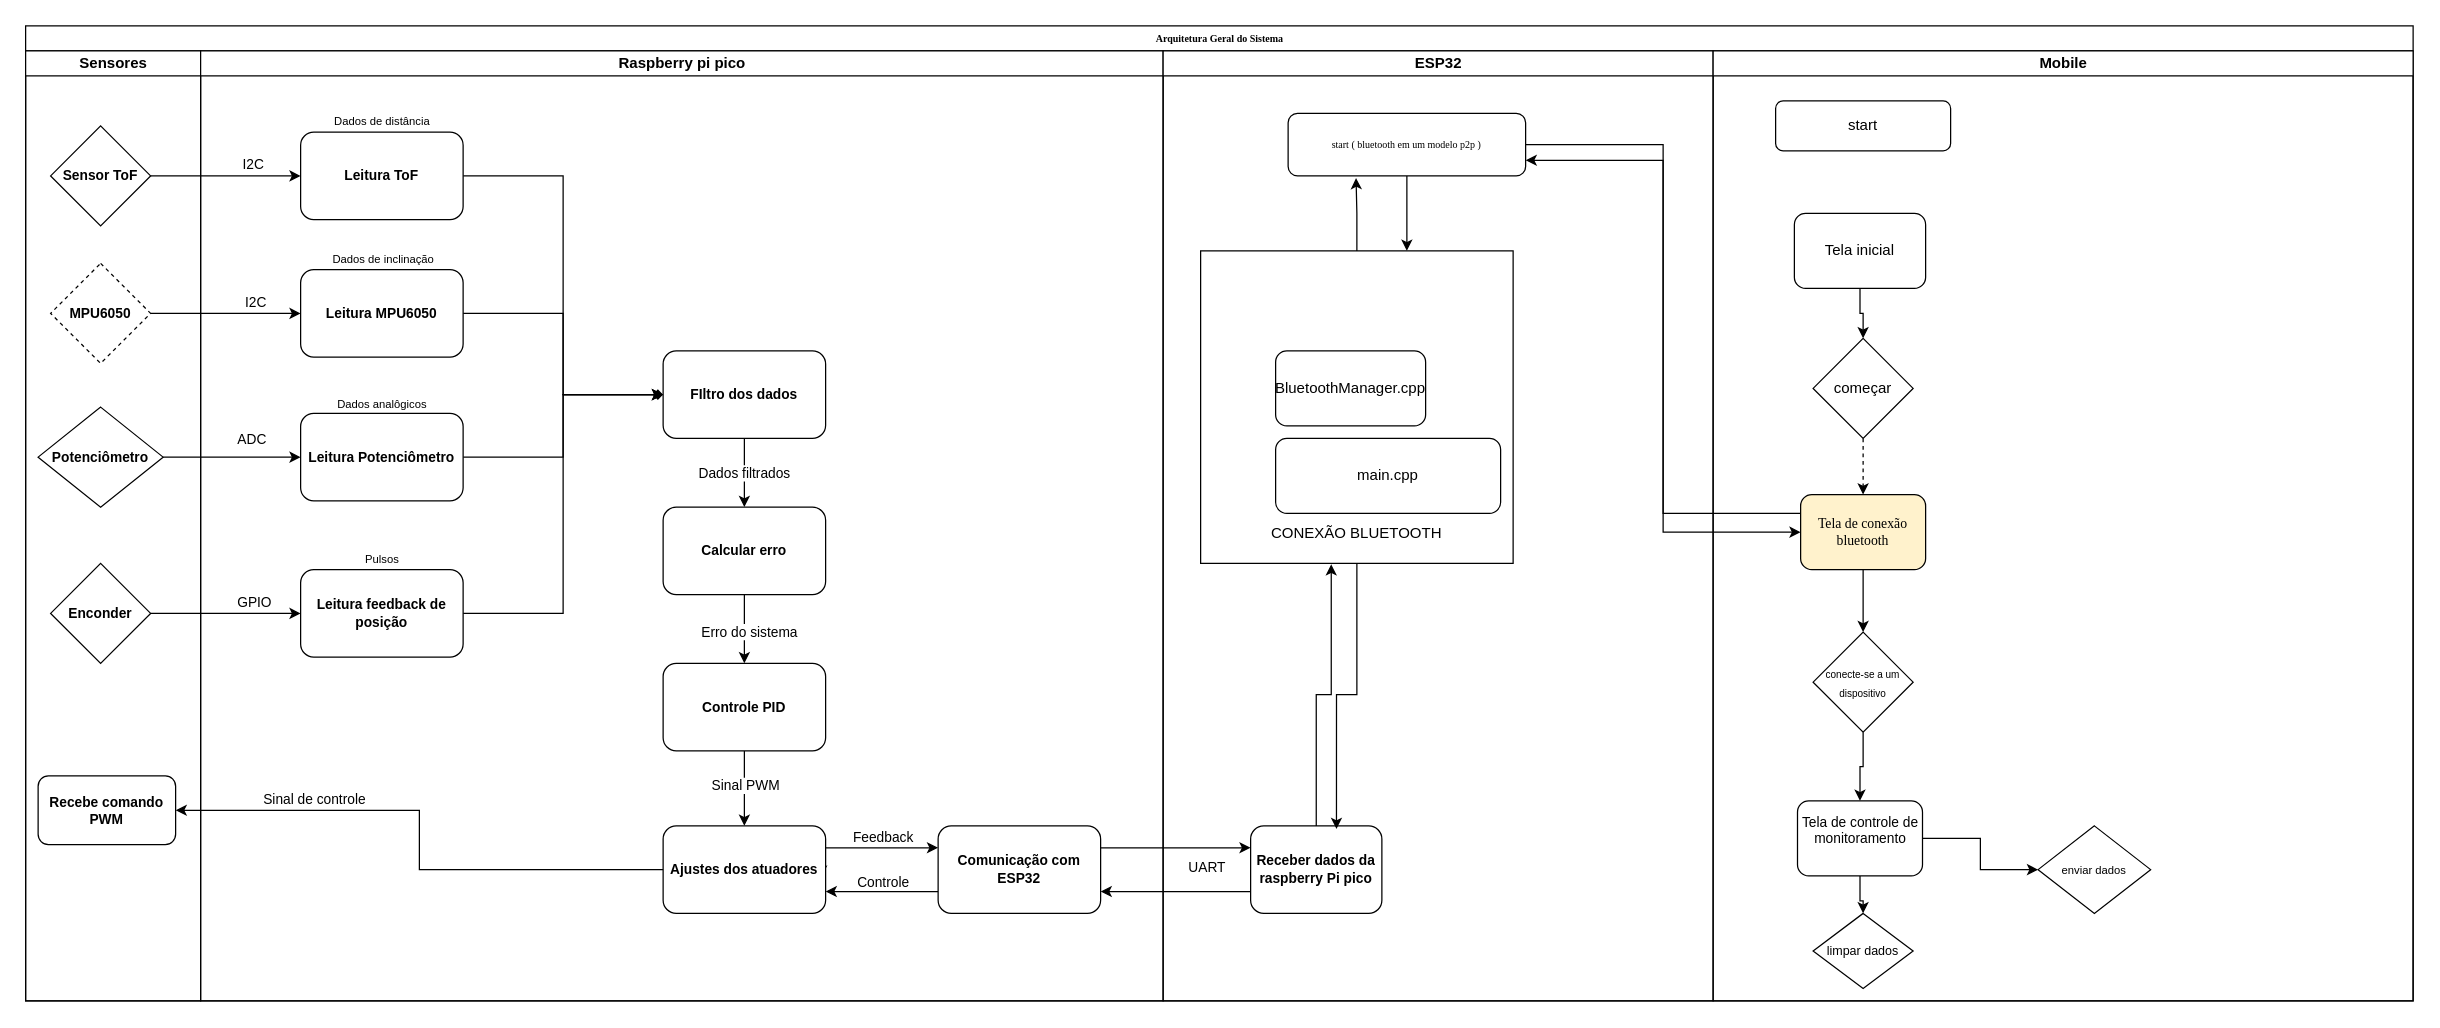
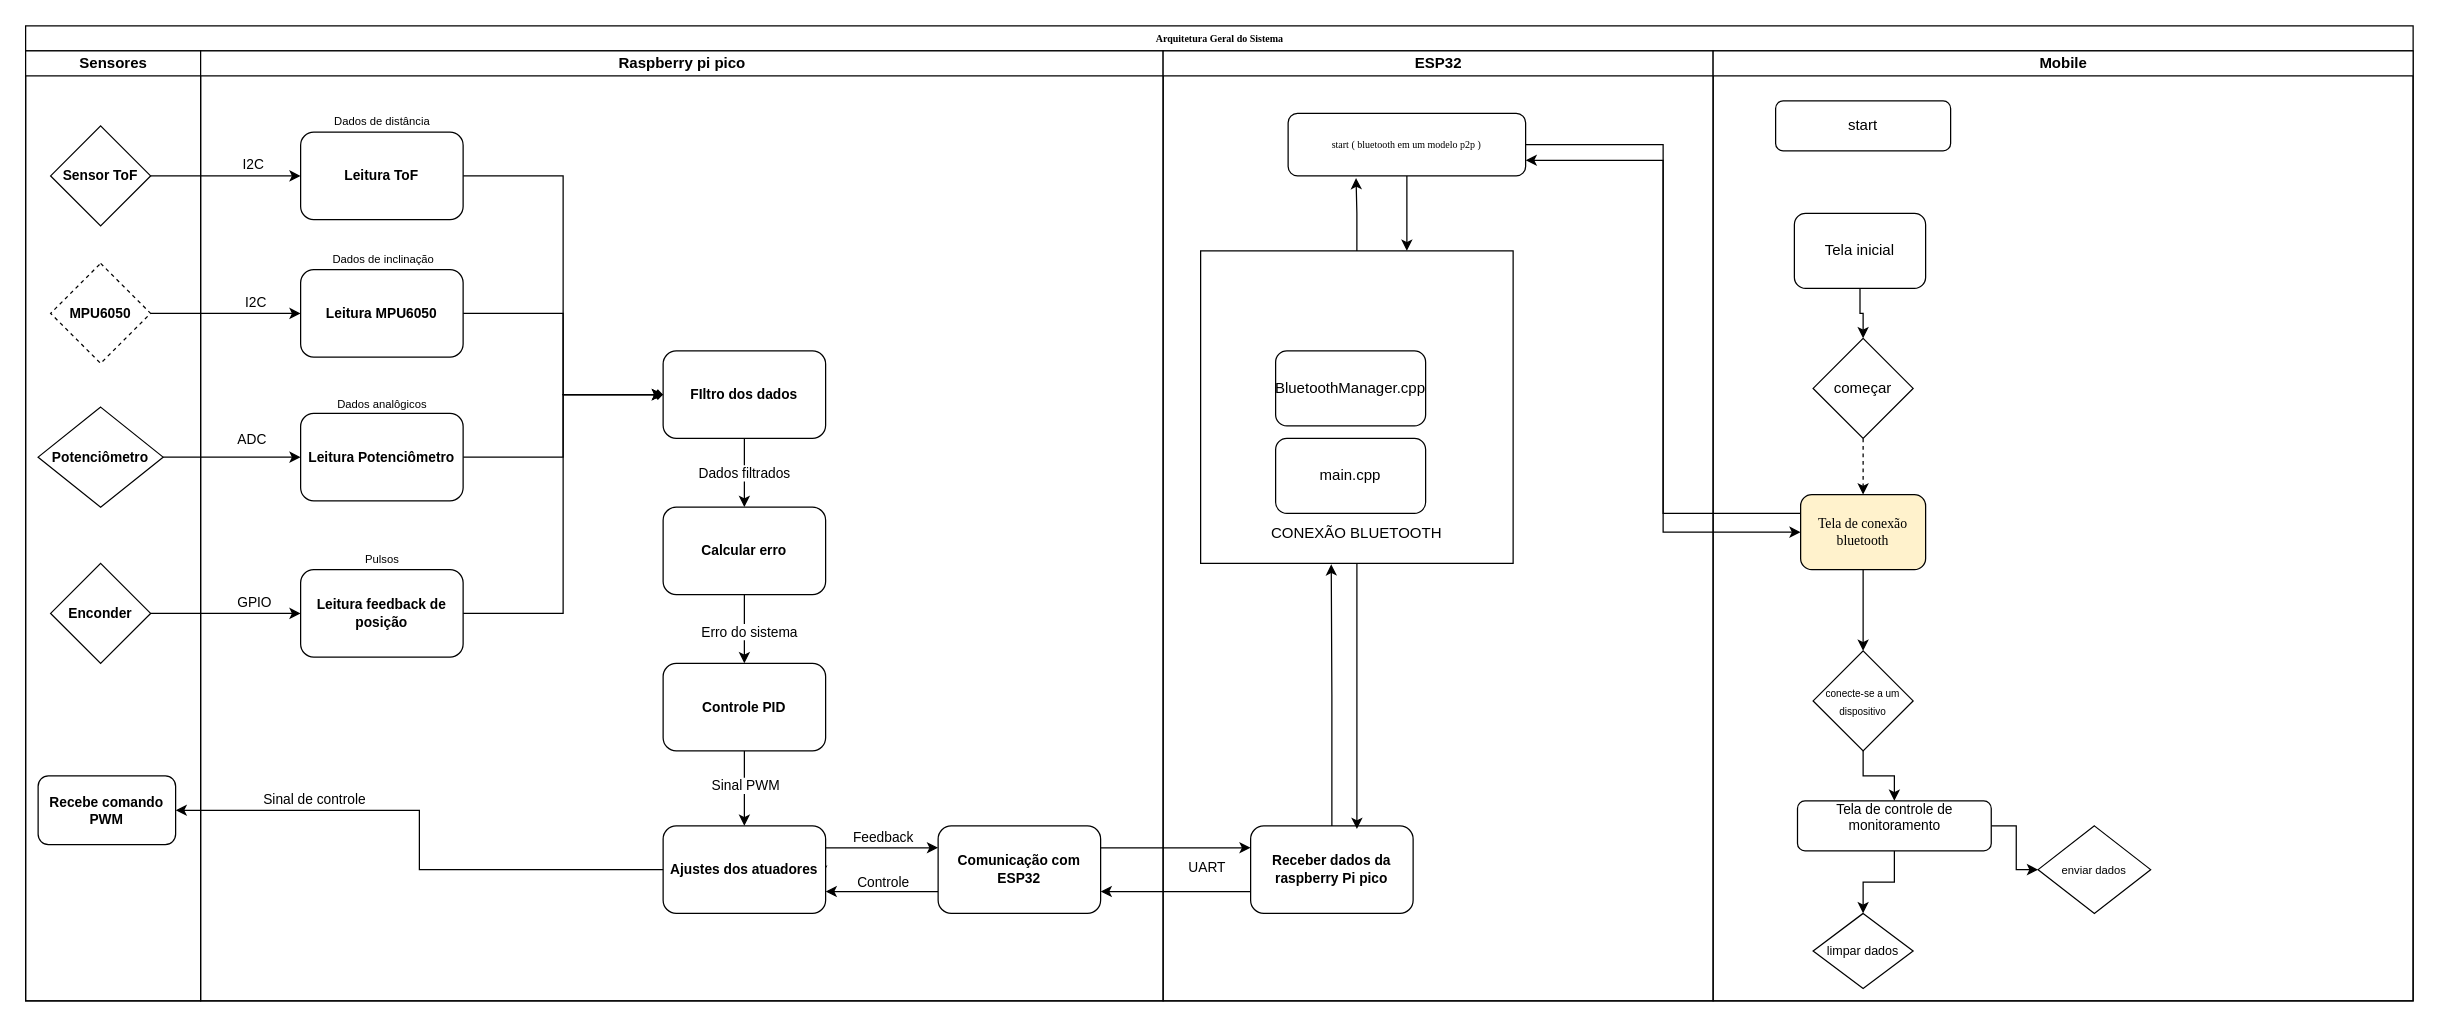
node "main.cpp": size 225x75 -> 150x75
node "conecte-se a um dispositivo": moved (1863, 682) -> (1863, 701)
node "Tela de controle de monitoramento": size 125x75 -> 194x50
node "Receber dados da raspberry Pi pico": size 131x88 -> 163x88
